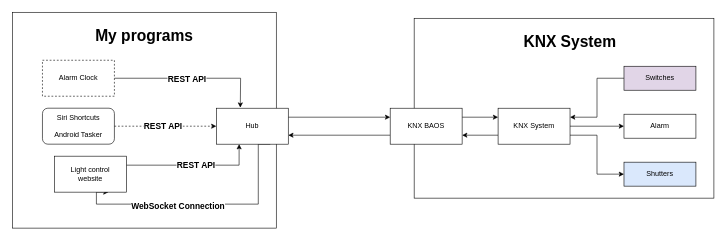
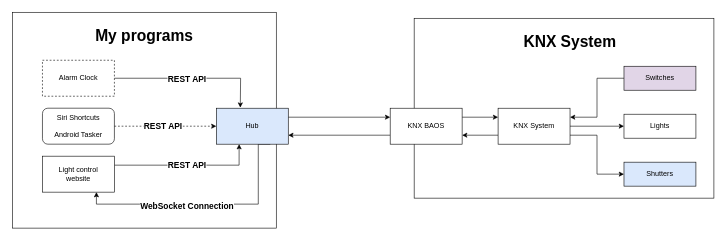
node "Hub": fillcolor #ffffff -> #dae8fc
node "Alarm": label "Alarm" -> "Lights"
node "Light control website": moved (90, 174) -> (78, 174)
